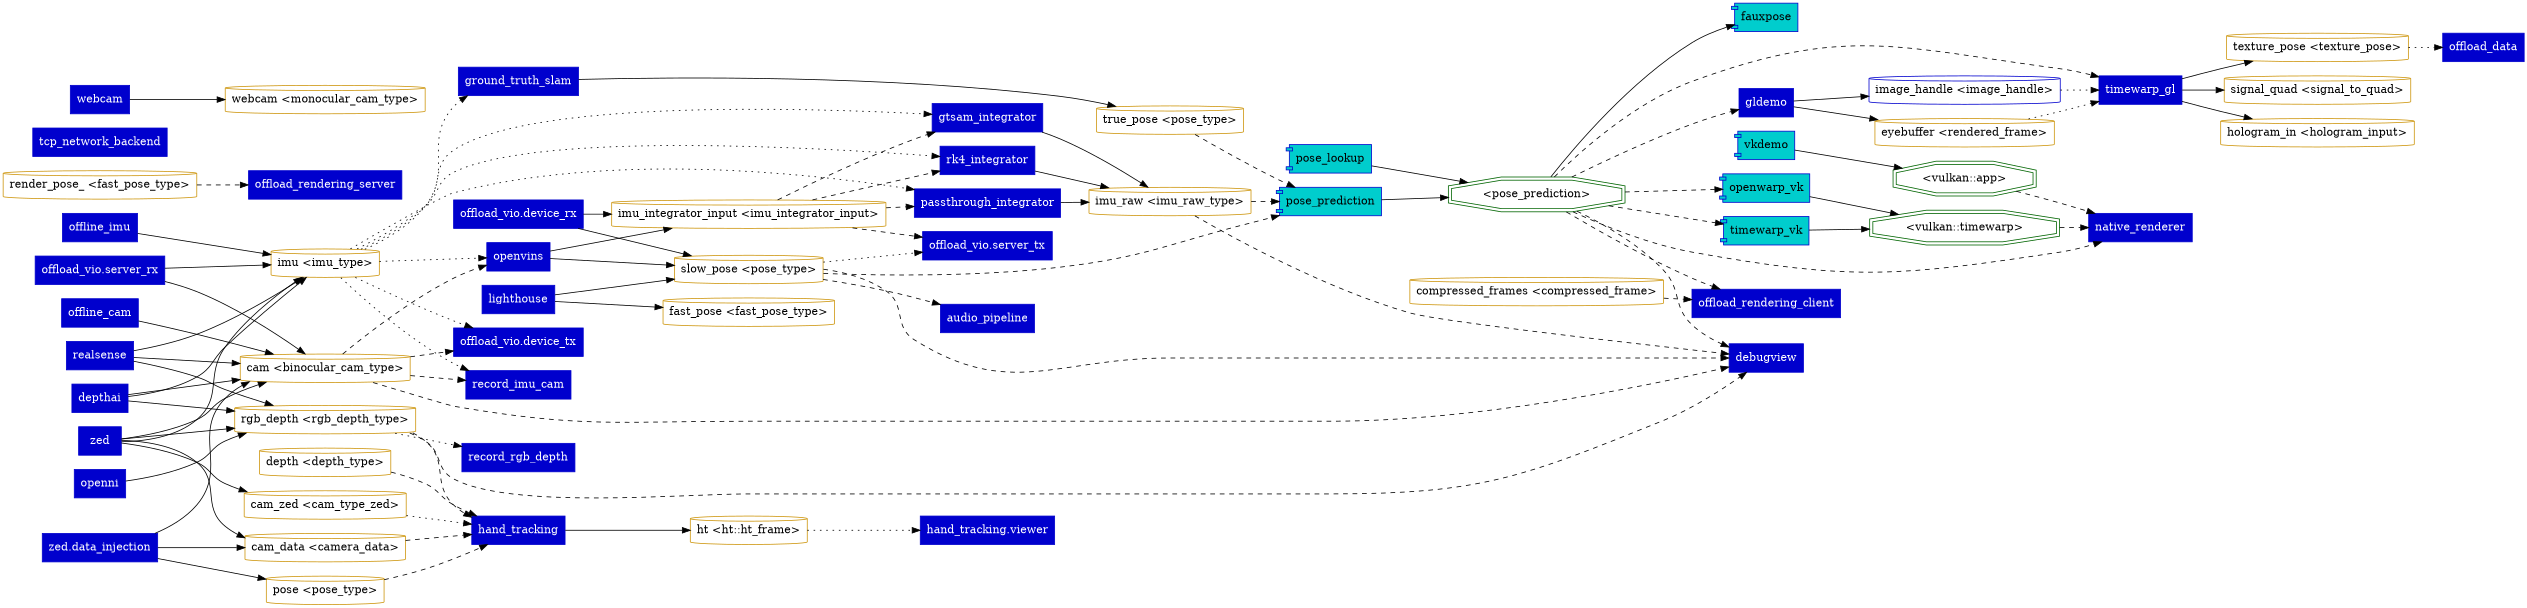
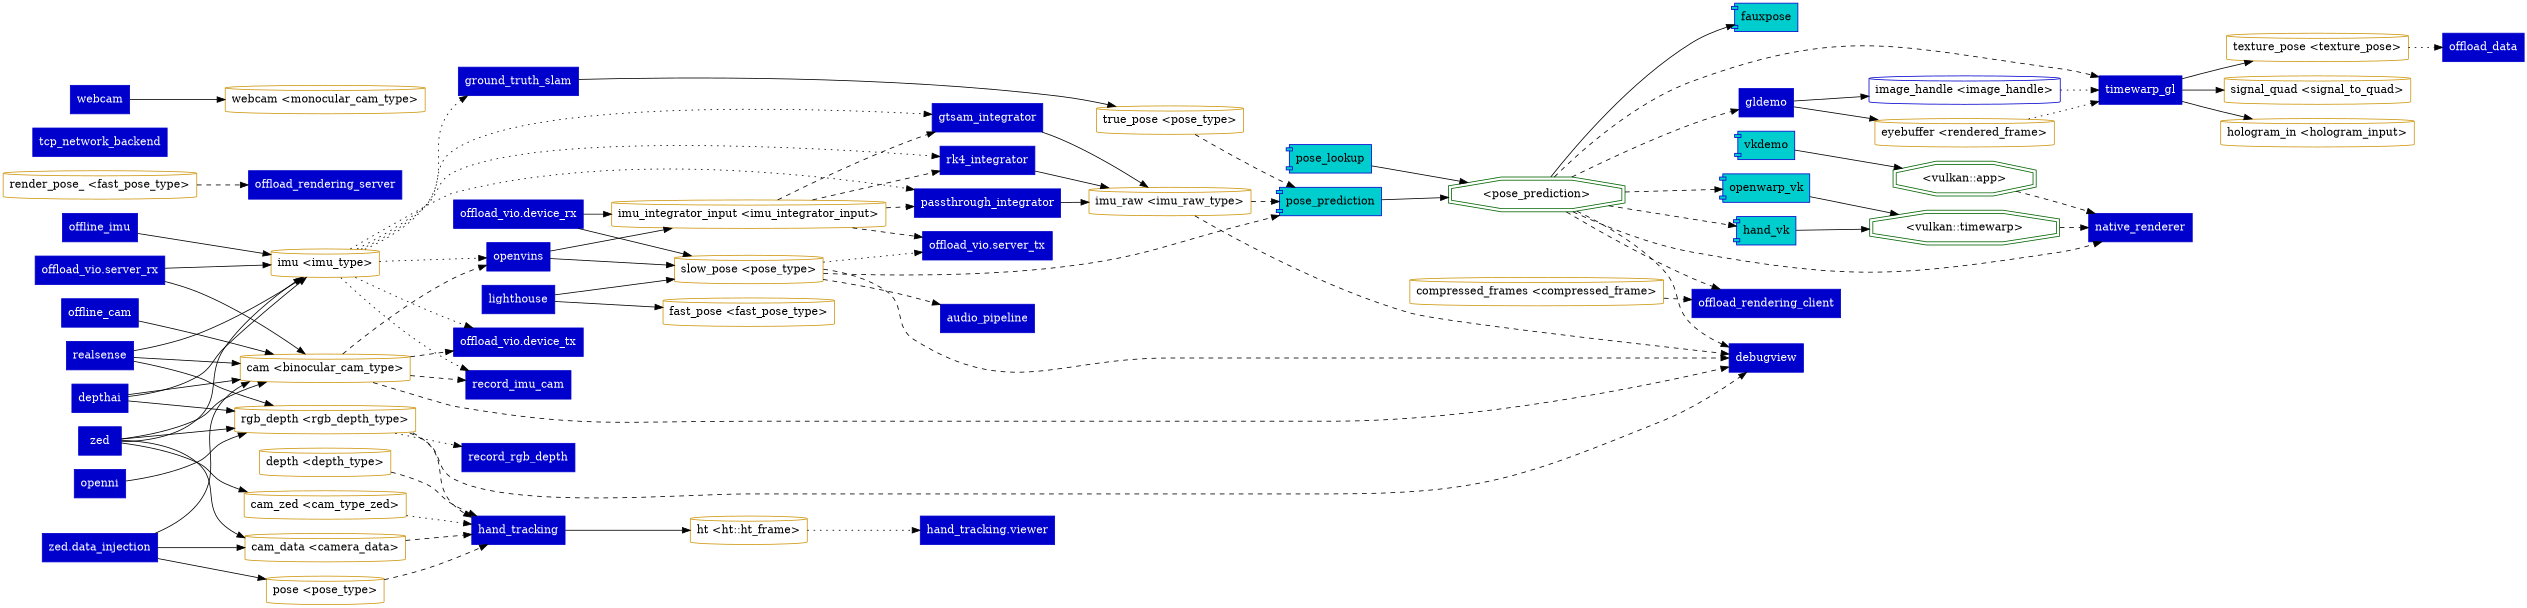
node "timewarp_vk": label "timewarp_vk" -> "hand_vk"
